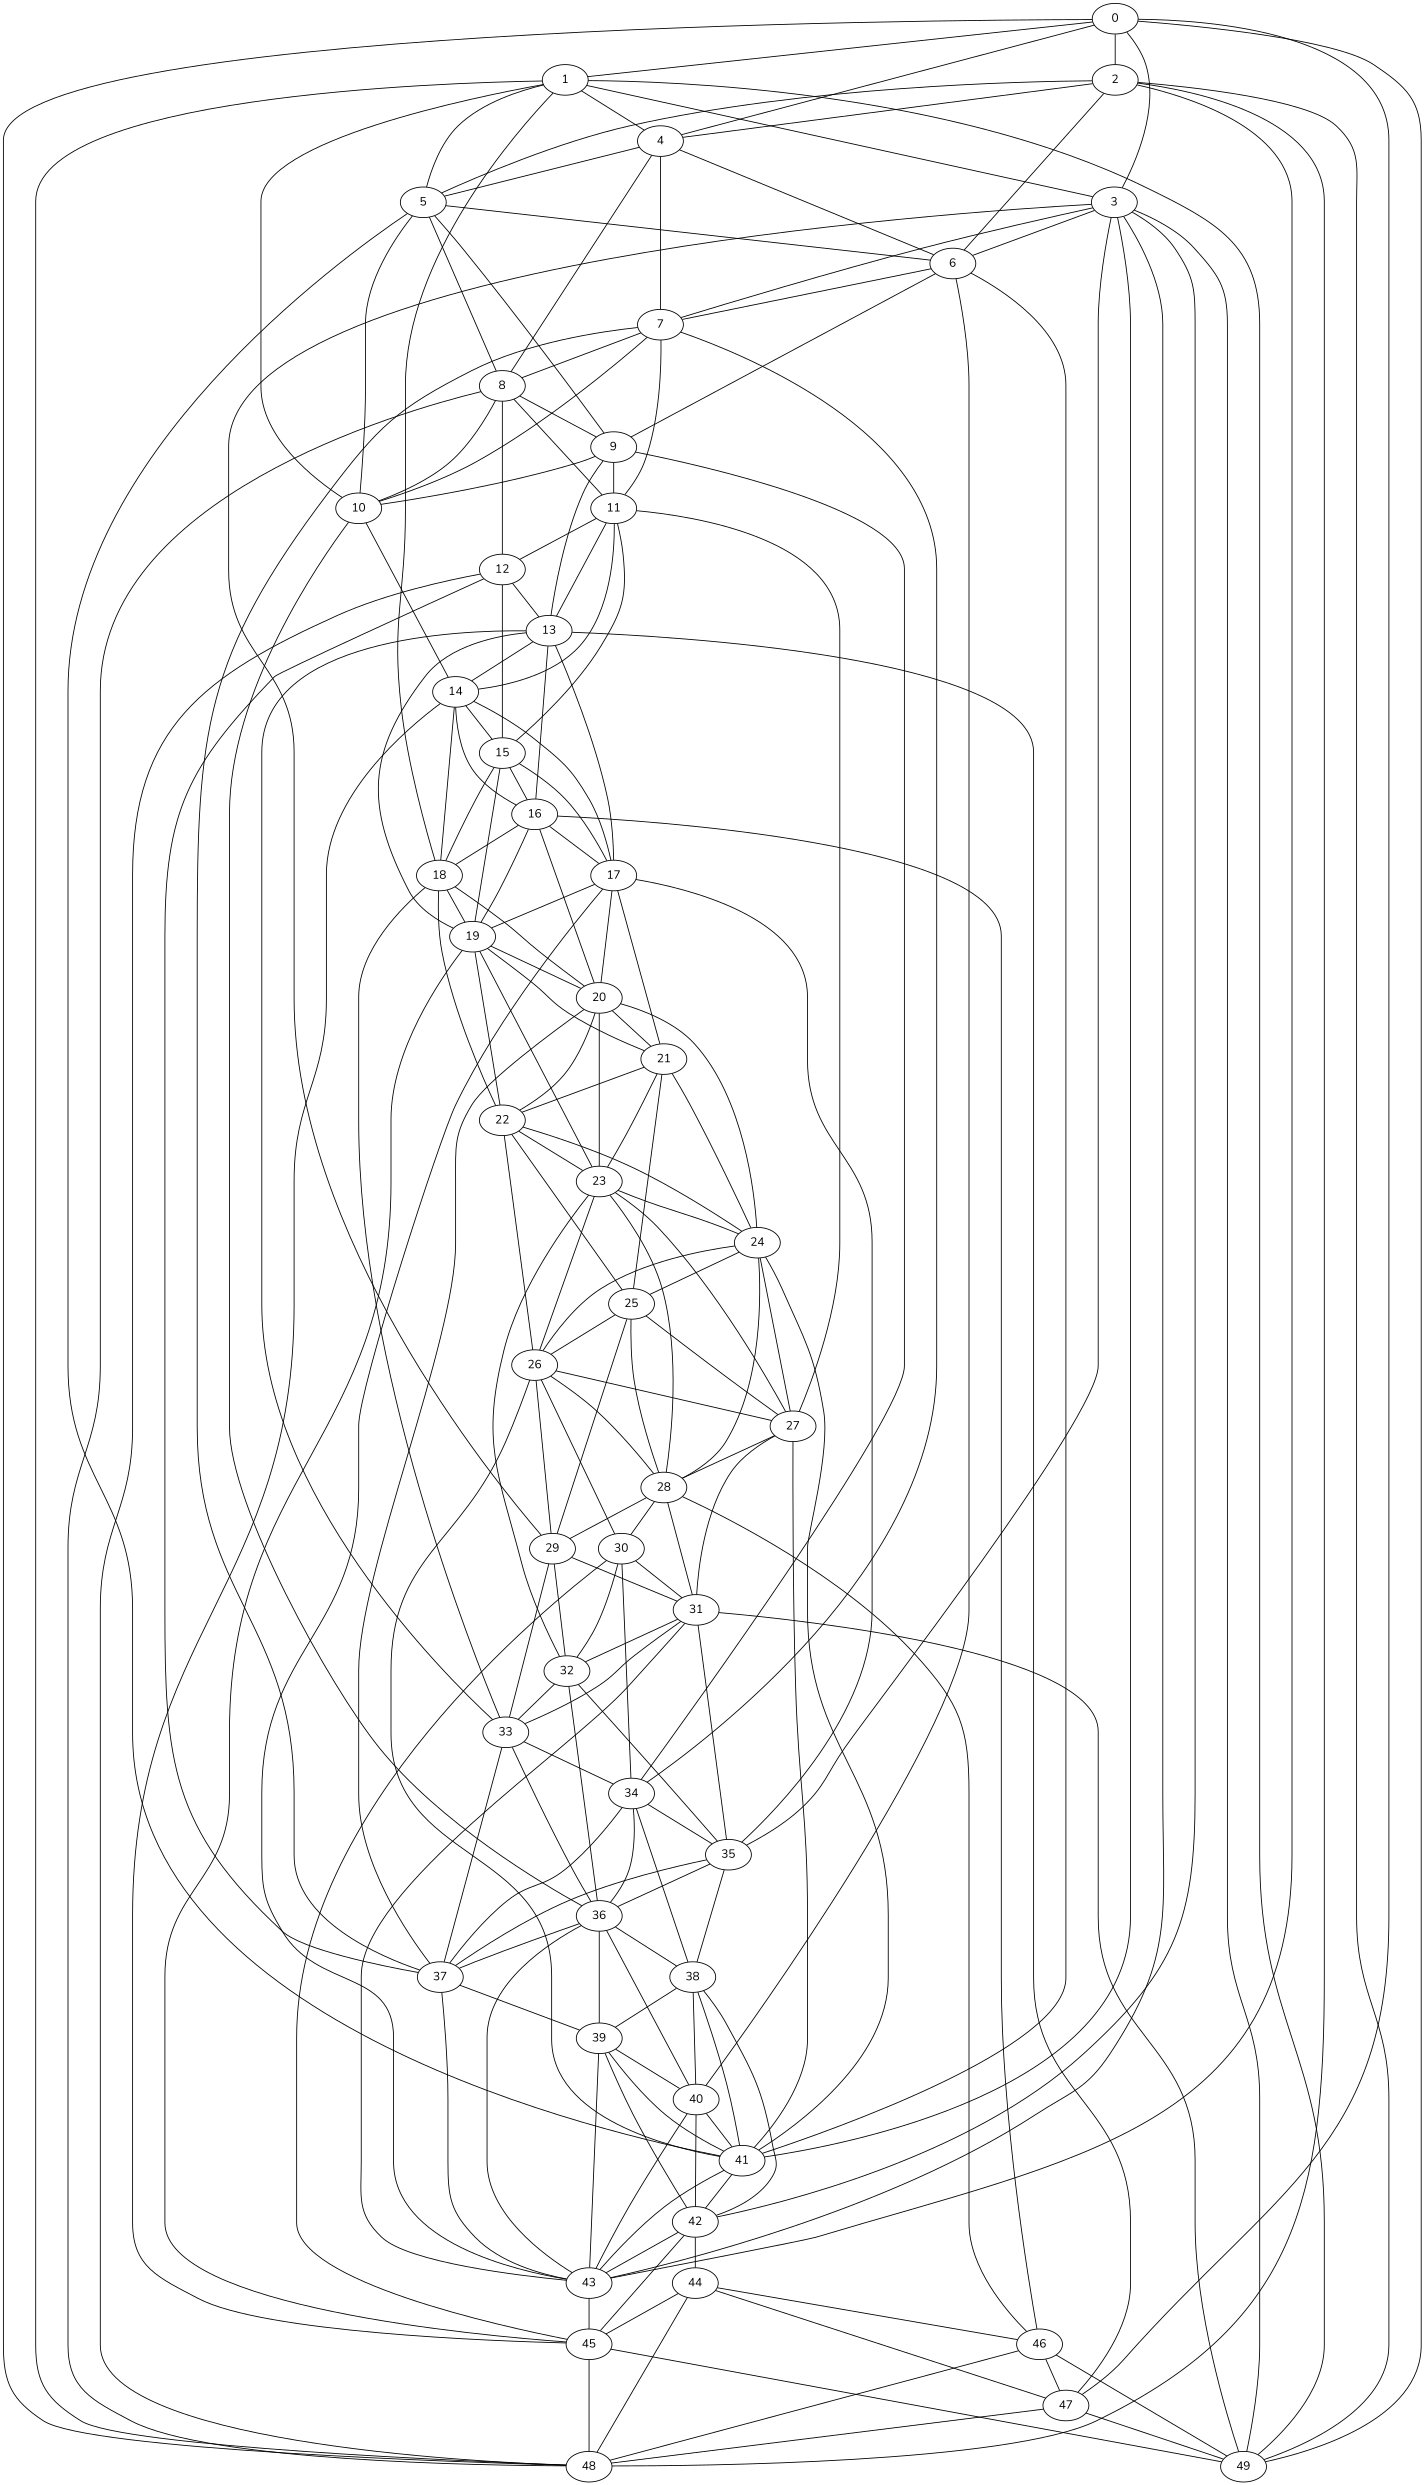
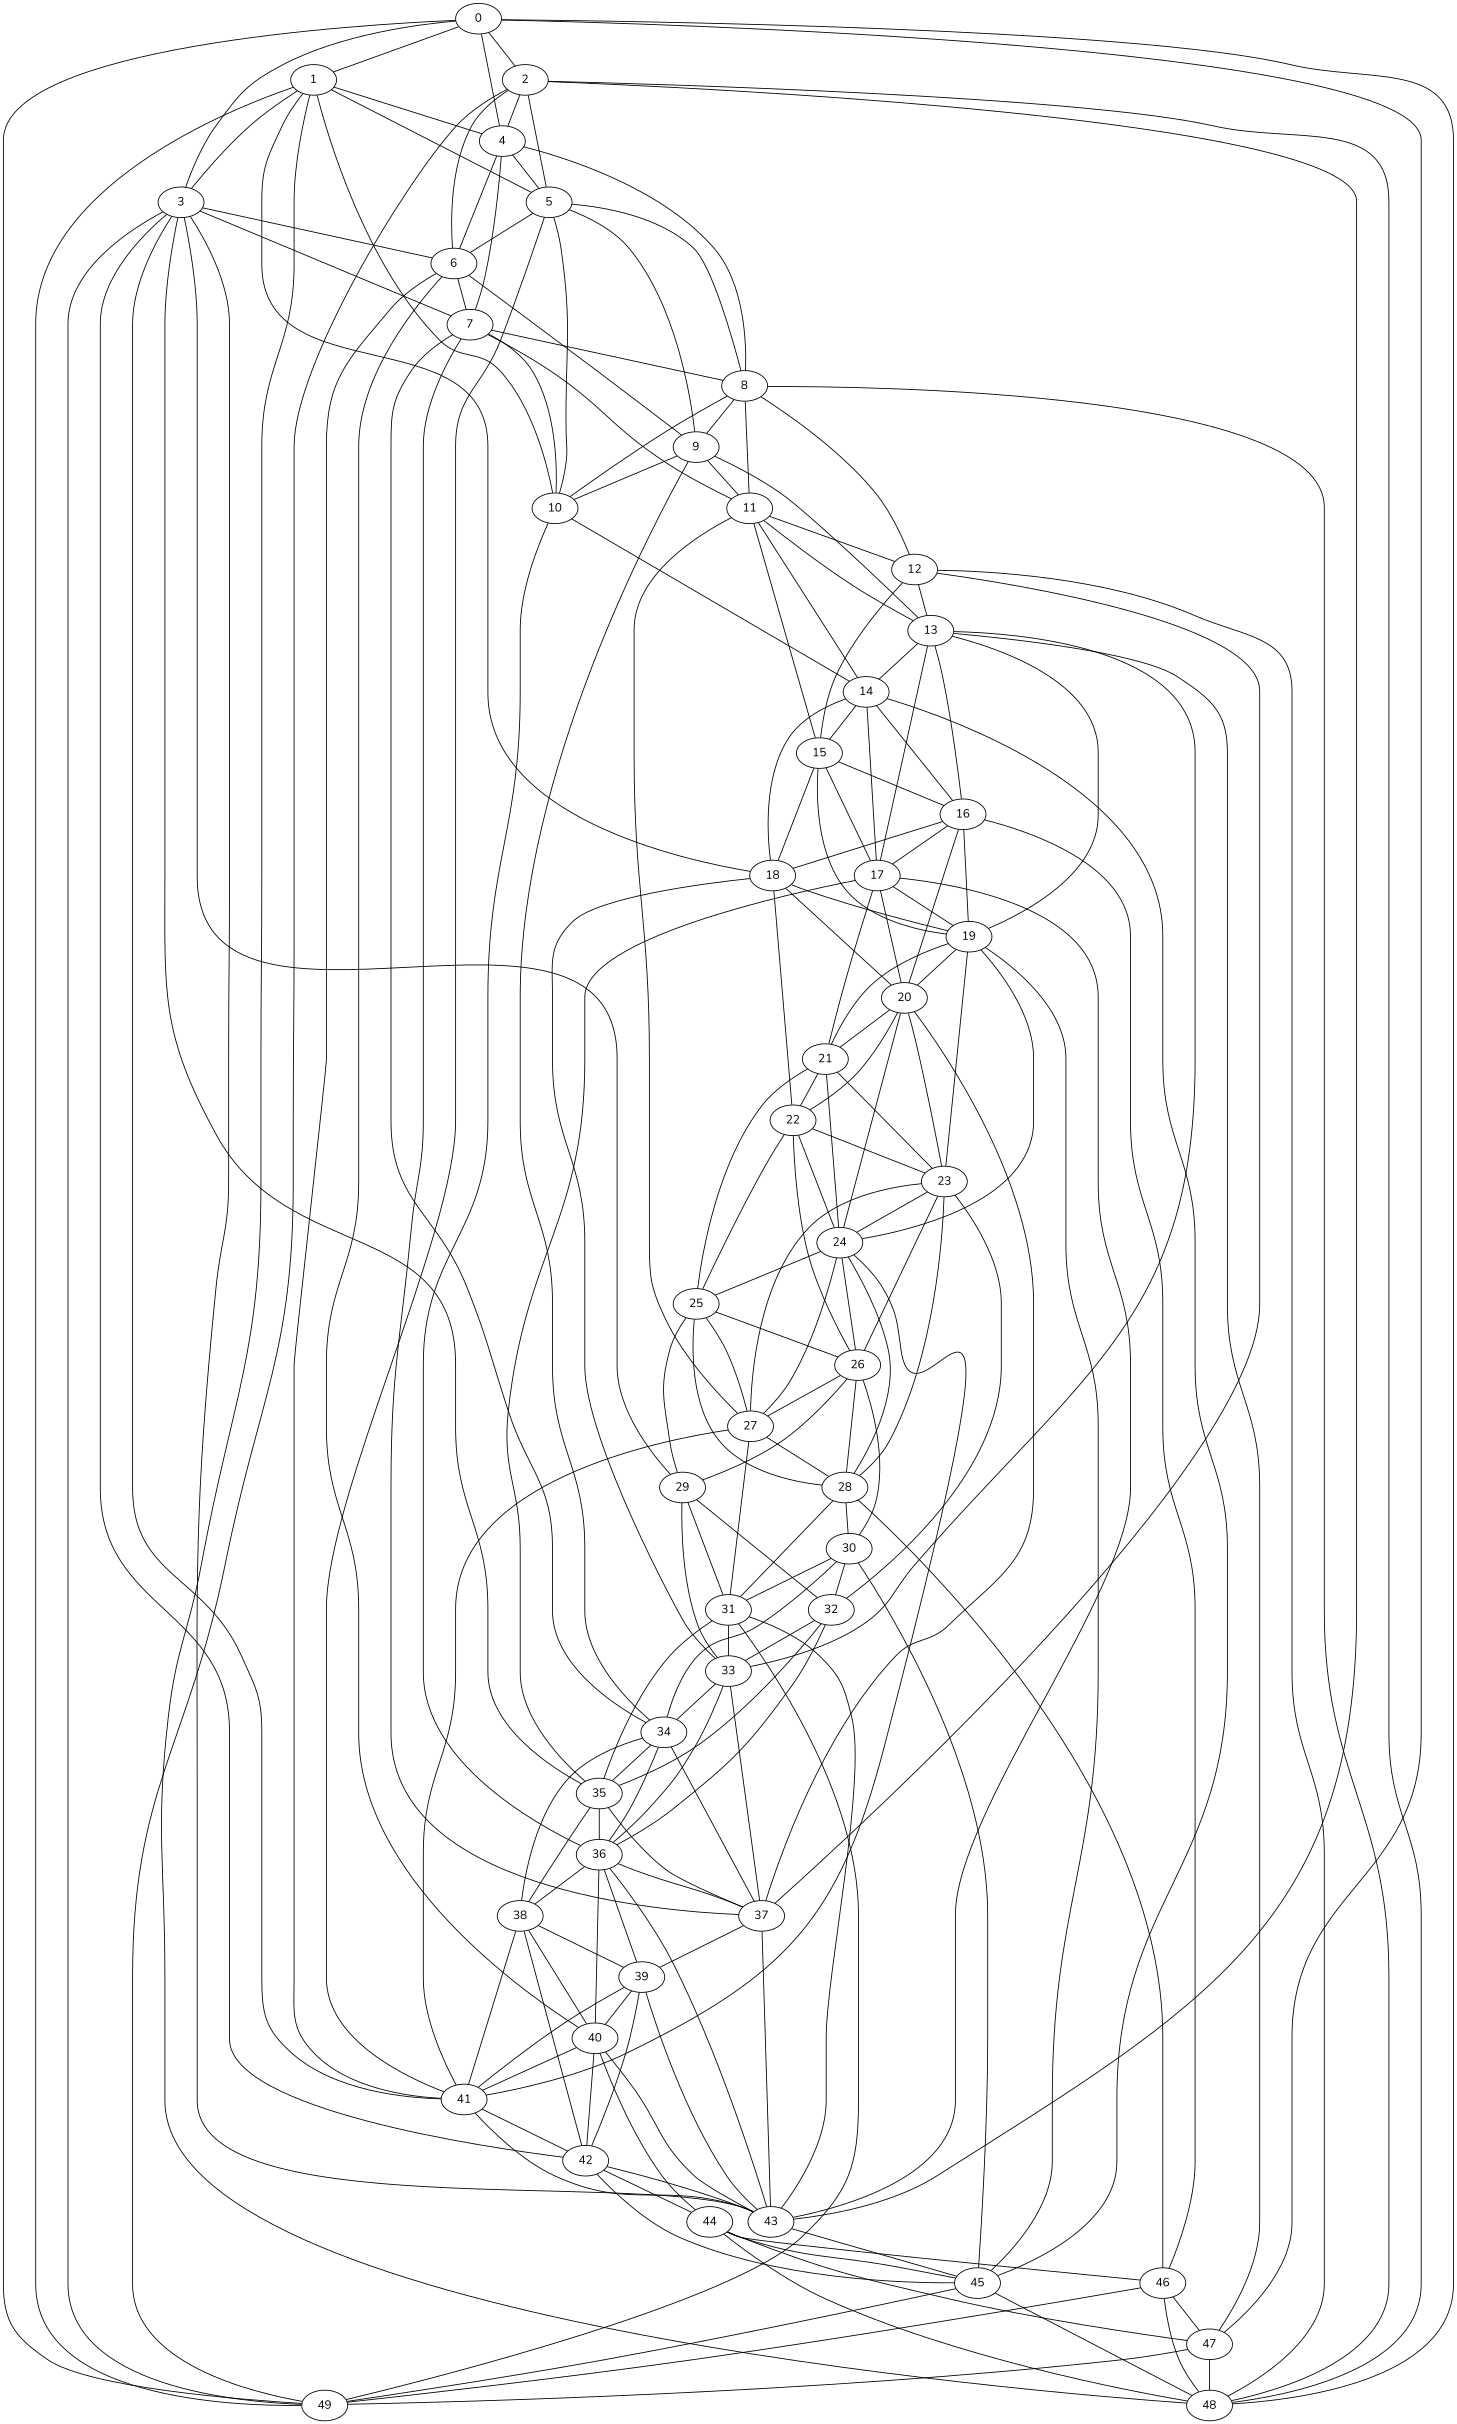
edge "19" -- "22": now "19" -- "24"
edge "28" -- "29": removed
edge "31" -- "32": removed
edge "26" -- "41": removed
edge "40" -- "44": added
